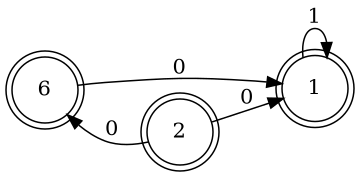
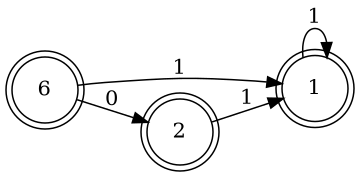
edge "6" -> "1": label "0" -> "1"
edge "2" -> "1": label "0" -> "1"
edge "2" -> "6": reversed
